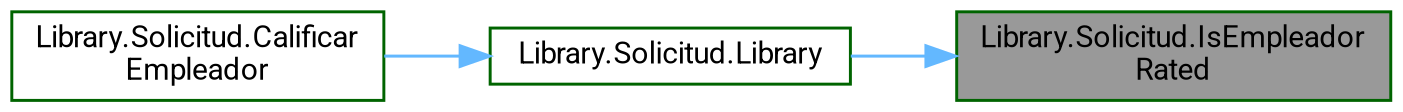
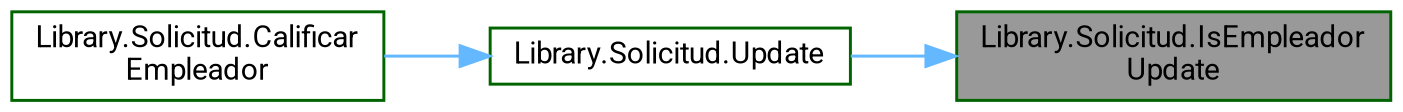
node "Library.Solicitud.Library": label "Library.Solicitud.Library" -> "Library.Solicitud.Update"
node "Library.Solicitud.IsEmpleador Rated": label "Library.Solicitud.IsEmpleador Rated" -> "Library.Solicitud.IsEmpleador Update"
